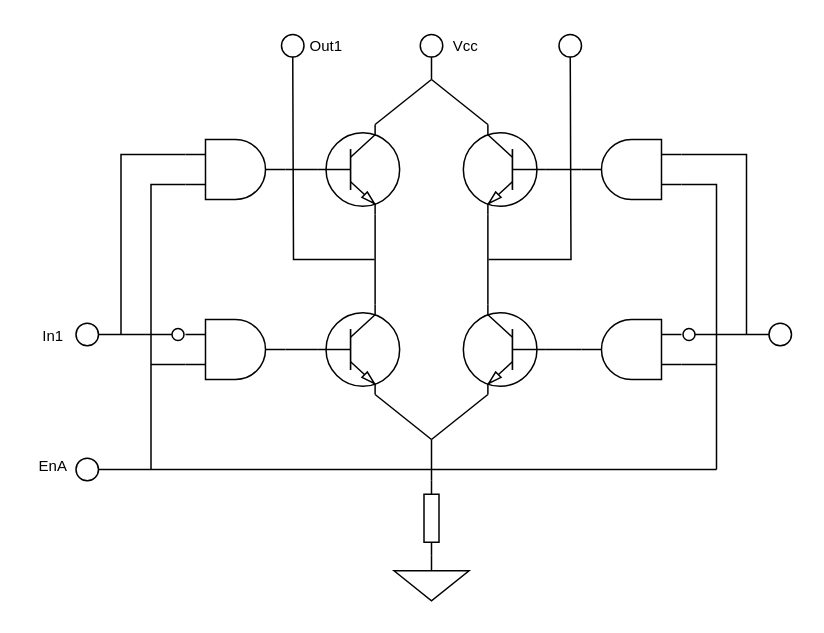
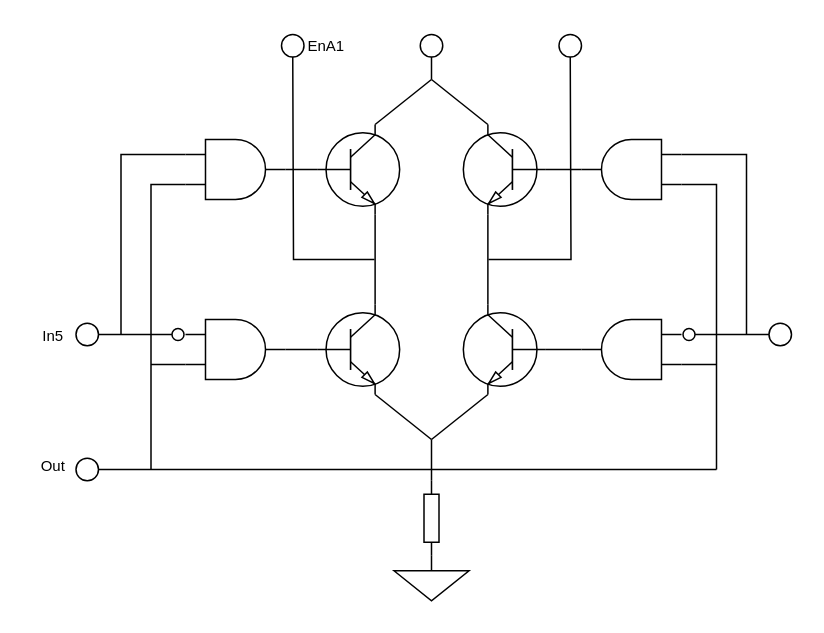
node "Out1": label "Out1" -> "EnA1"
node "Vcc": removed
node "In1": label "In1" -> "In5"
node "EnA": label "EnA" -> "Out"
